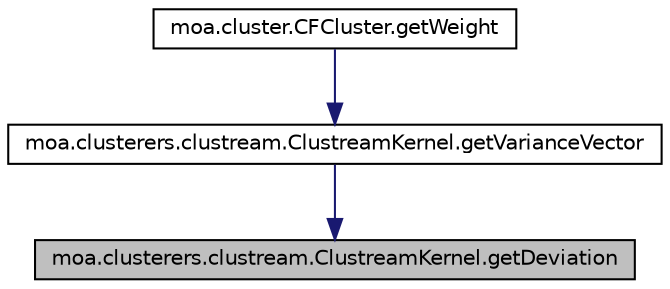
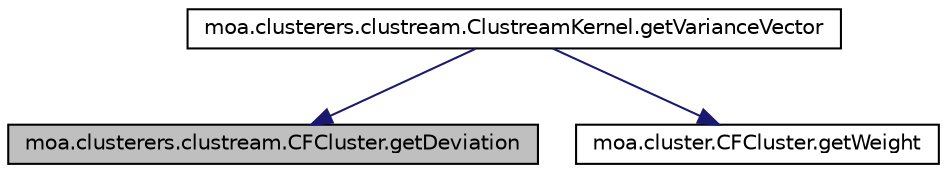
edge "moa.cluster.CFCluster.getWeight" -> "moa.clusterers.clustream.ClustreamKernel.getVarianceVector": reversed
node "moa.clusterers.clustream.ClustreamKernel.getDeviation": label "moa.clusterers.clustream.ClustreamKernel.getDeviation" -> "moa.clusterers.clustream.CFCluster.getDeviation"
